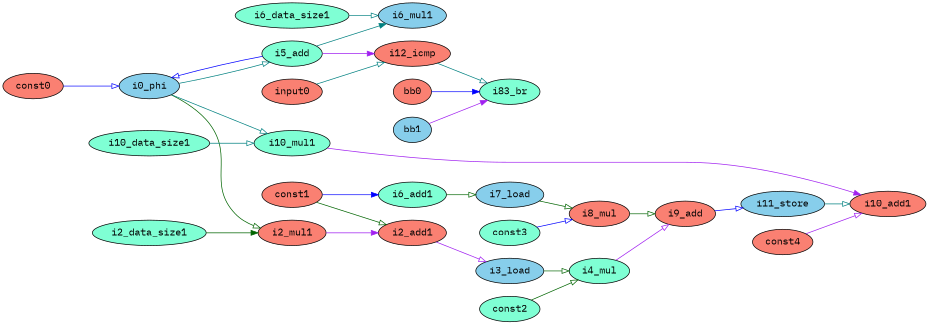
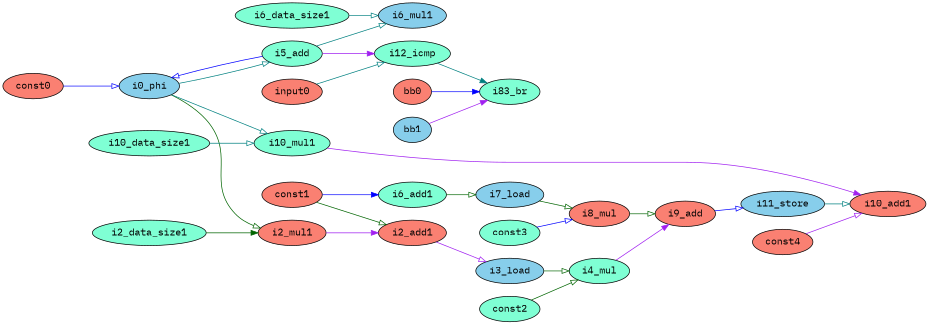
edge "i5_add" -> "i6_mul1": arrowhead normal -> onormal
node "i12_icmp": fillcolor salmon -> aquamarine
edge "i12_icmp" -> "i83_br": arrowhead onormal -> normal
edge "i4_mul" -> "i9_add": arrowhead onormal -> normal
